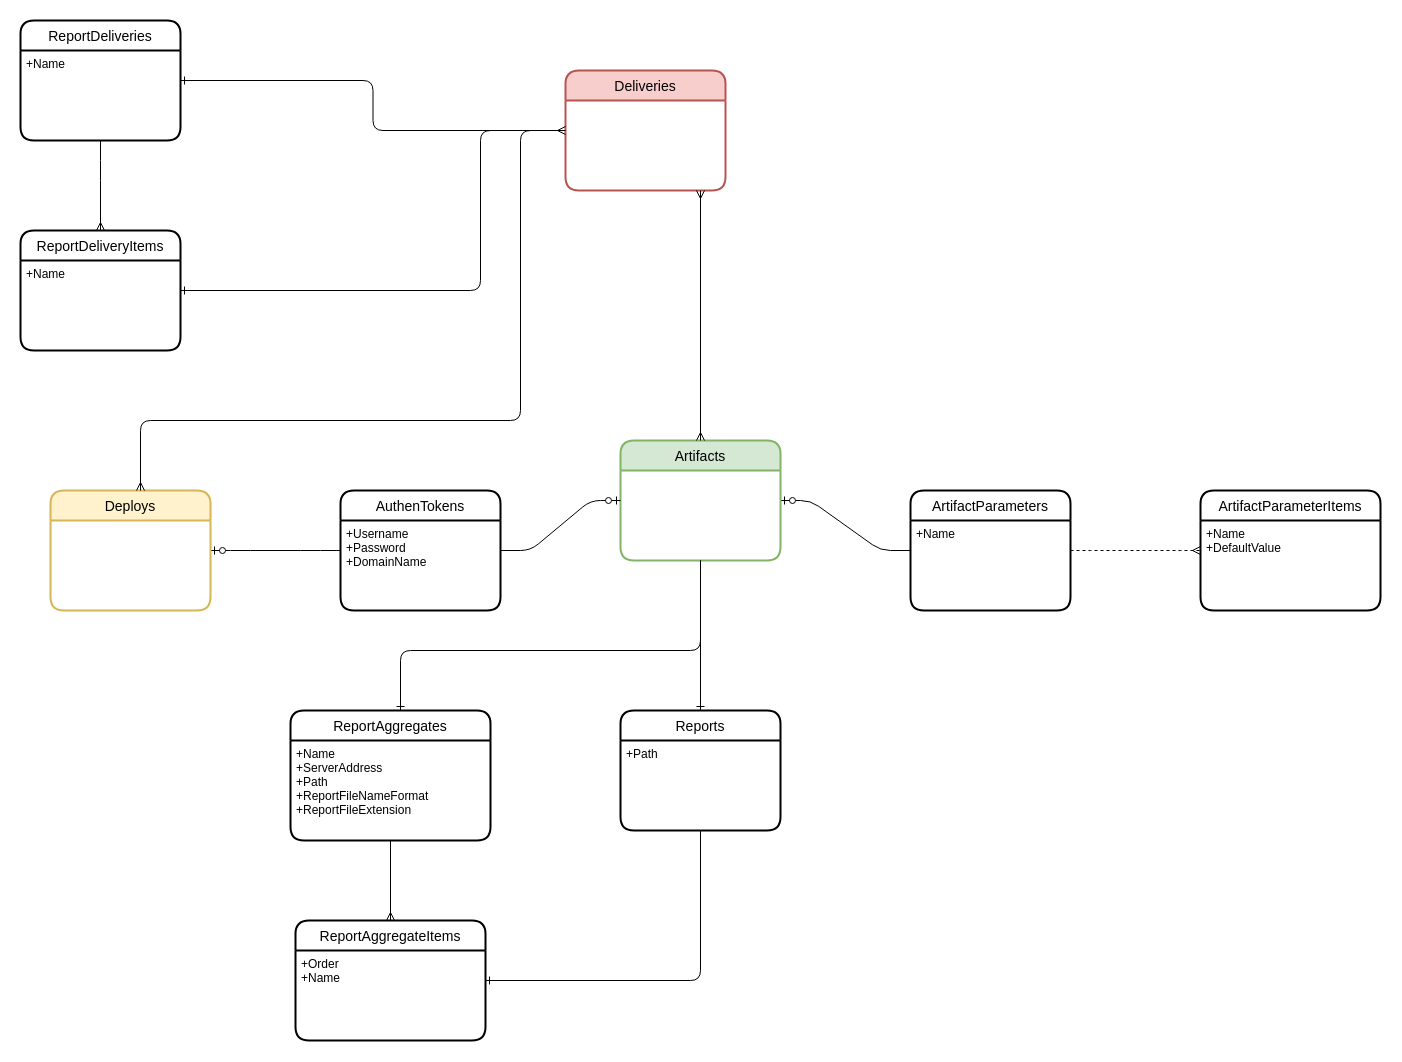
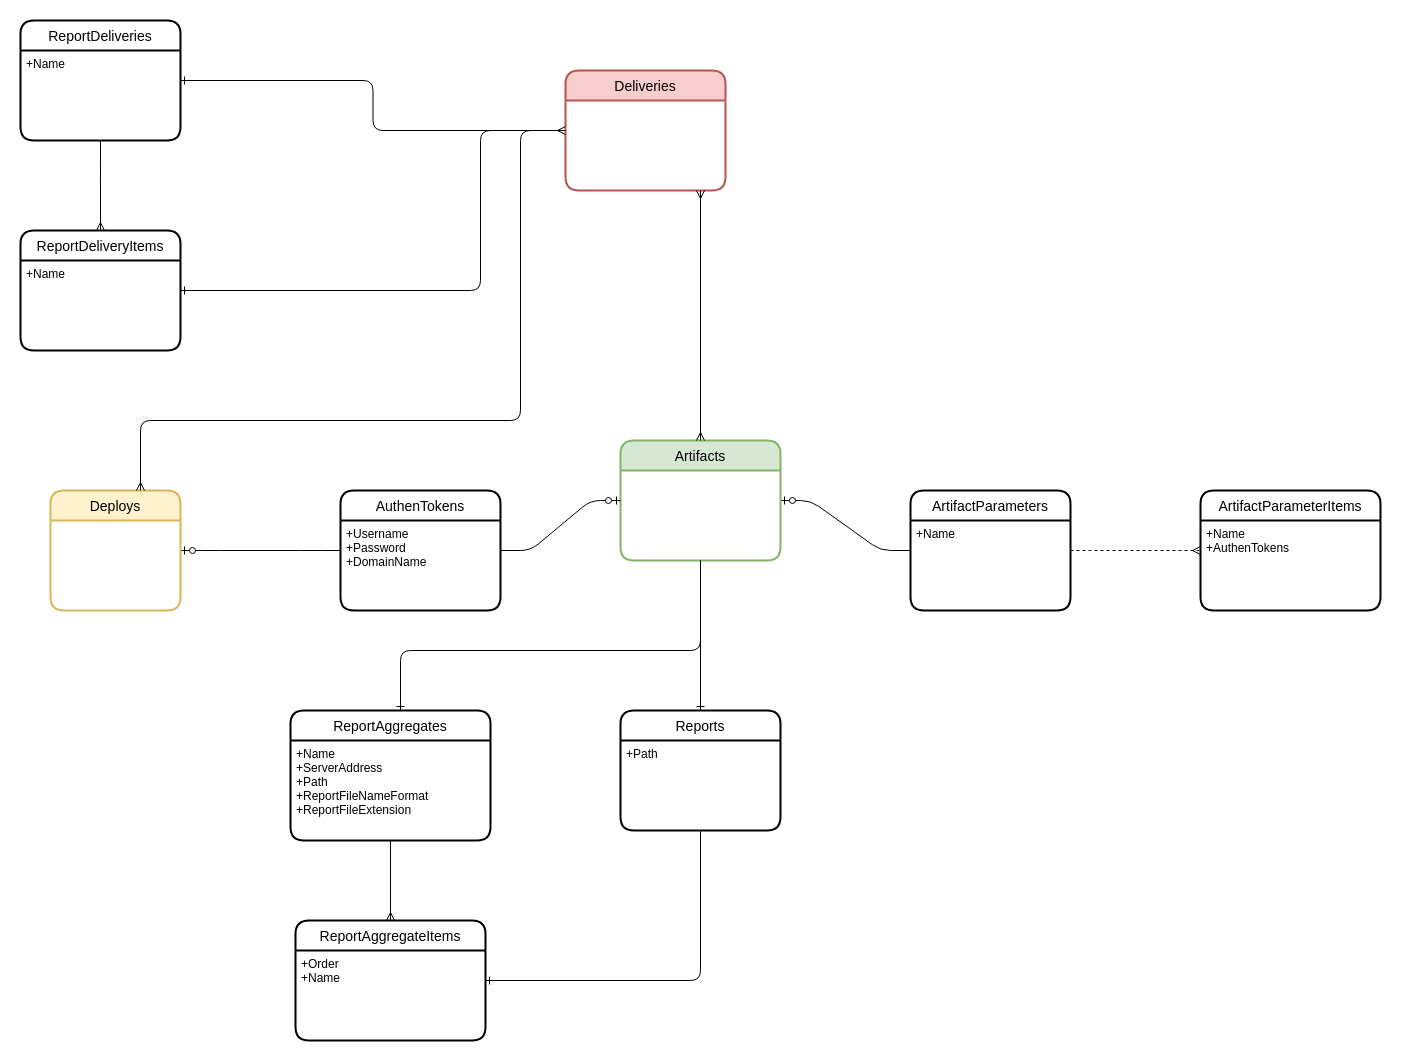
node "+Name +DefaultValue": label "+Name +DefaultValue" -> "+Name +AuthenTokens"
node "Deploys": size 160x120 -> 130x120
